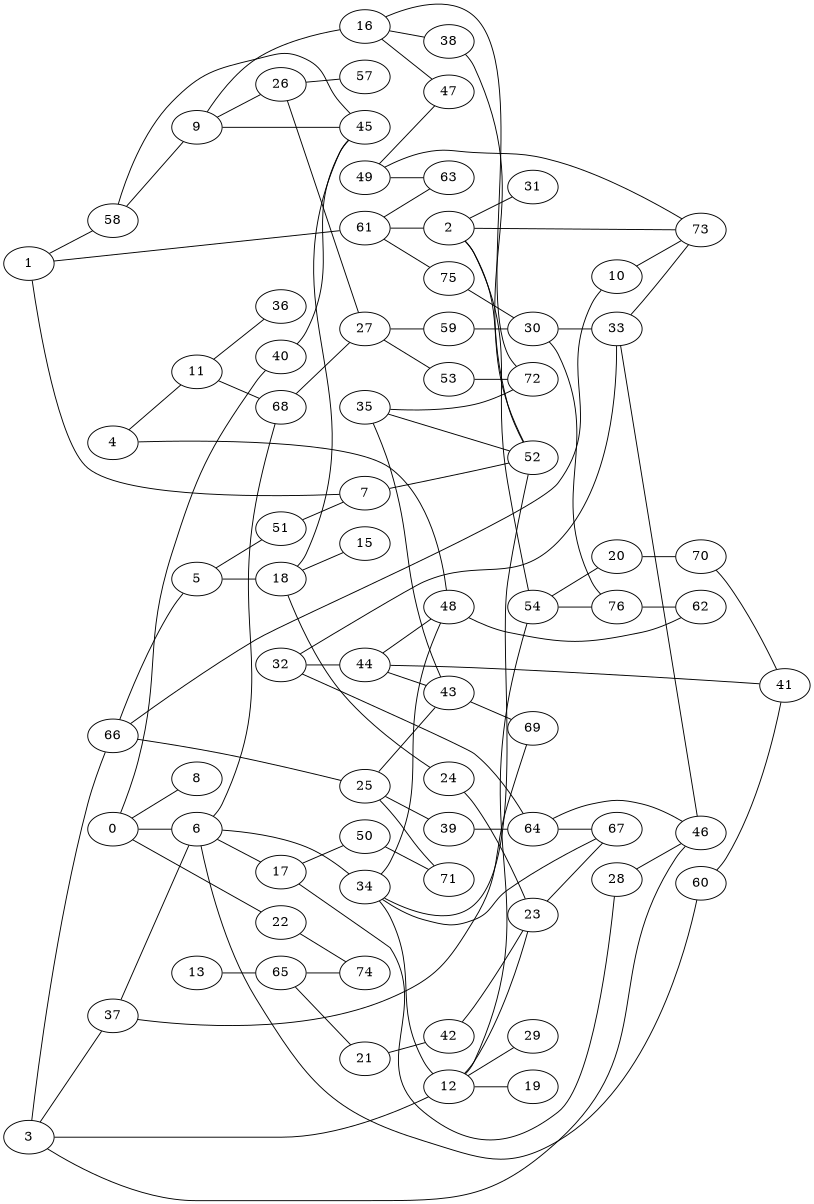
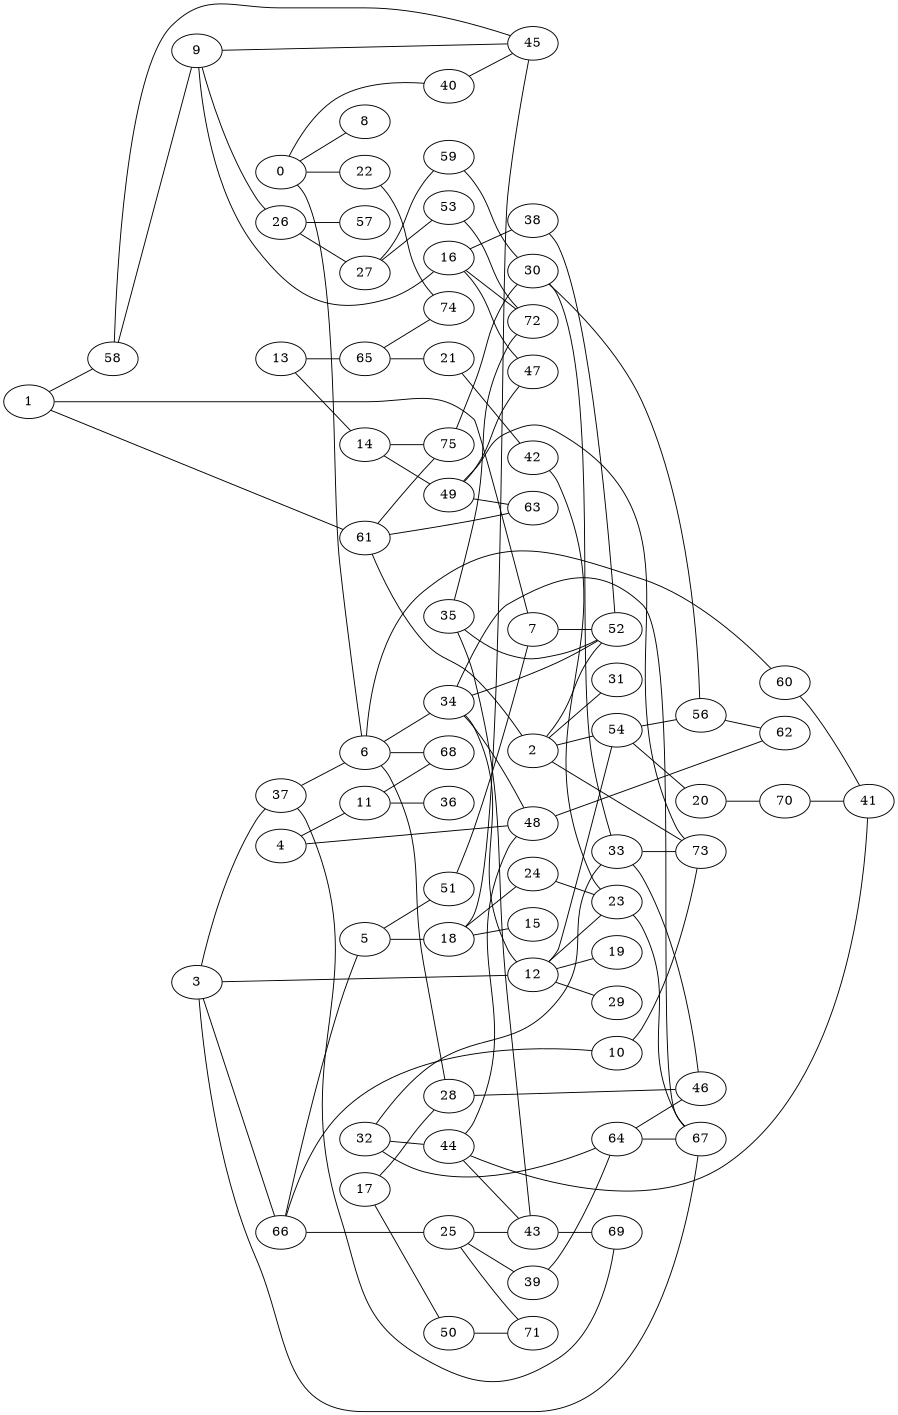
edge "27" -- "68": removed
node "14": added
node "76": label "76" -> "56"
edge "6" -- "17": now "6" -- "28"
edge "46" -- "3": now "67" -- "3"
